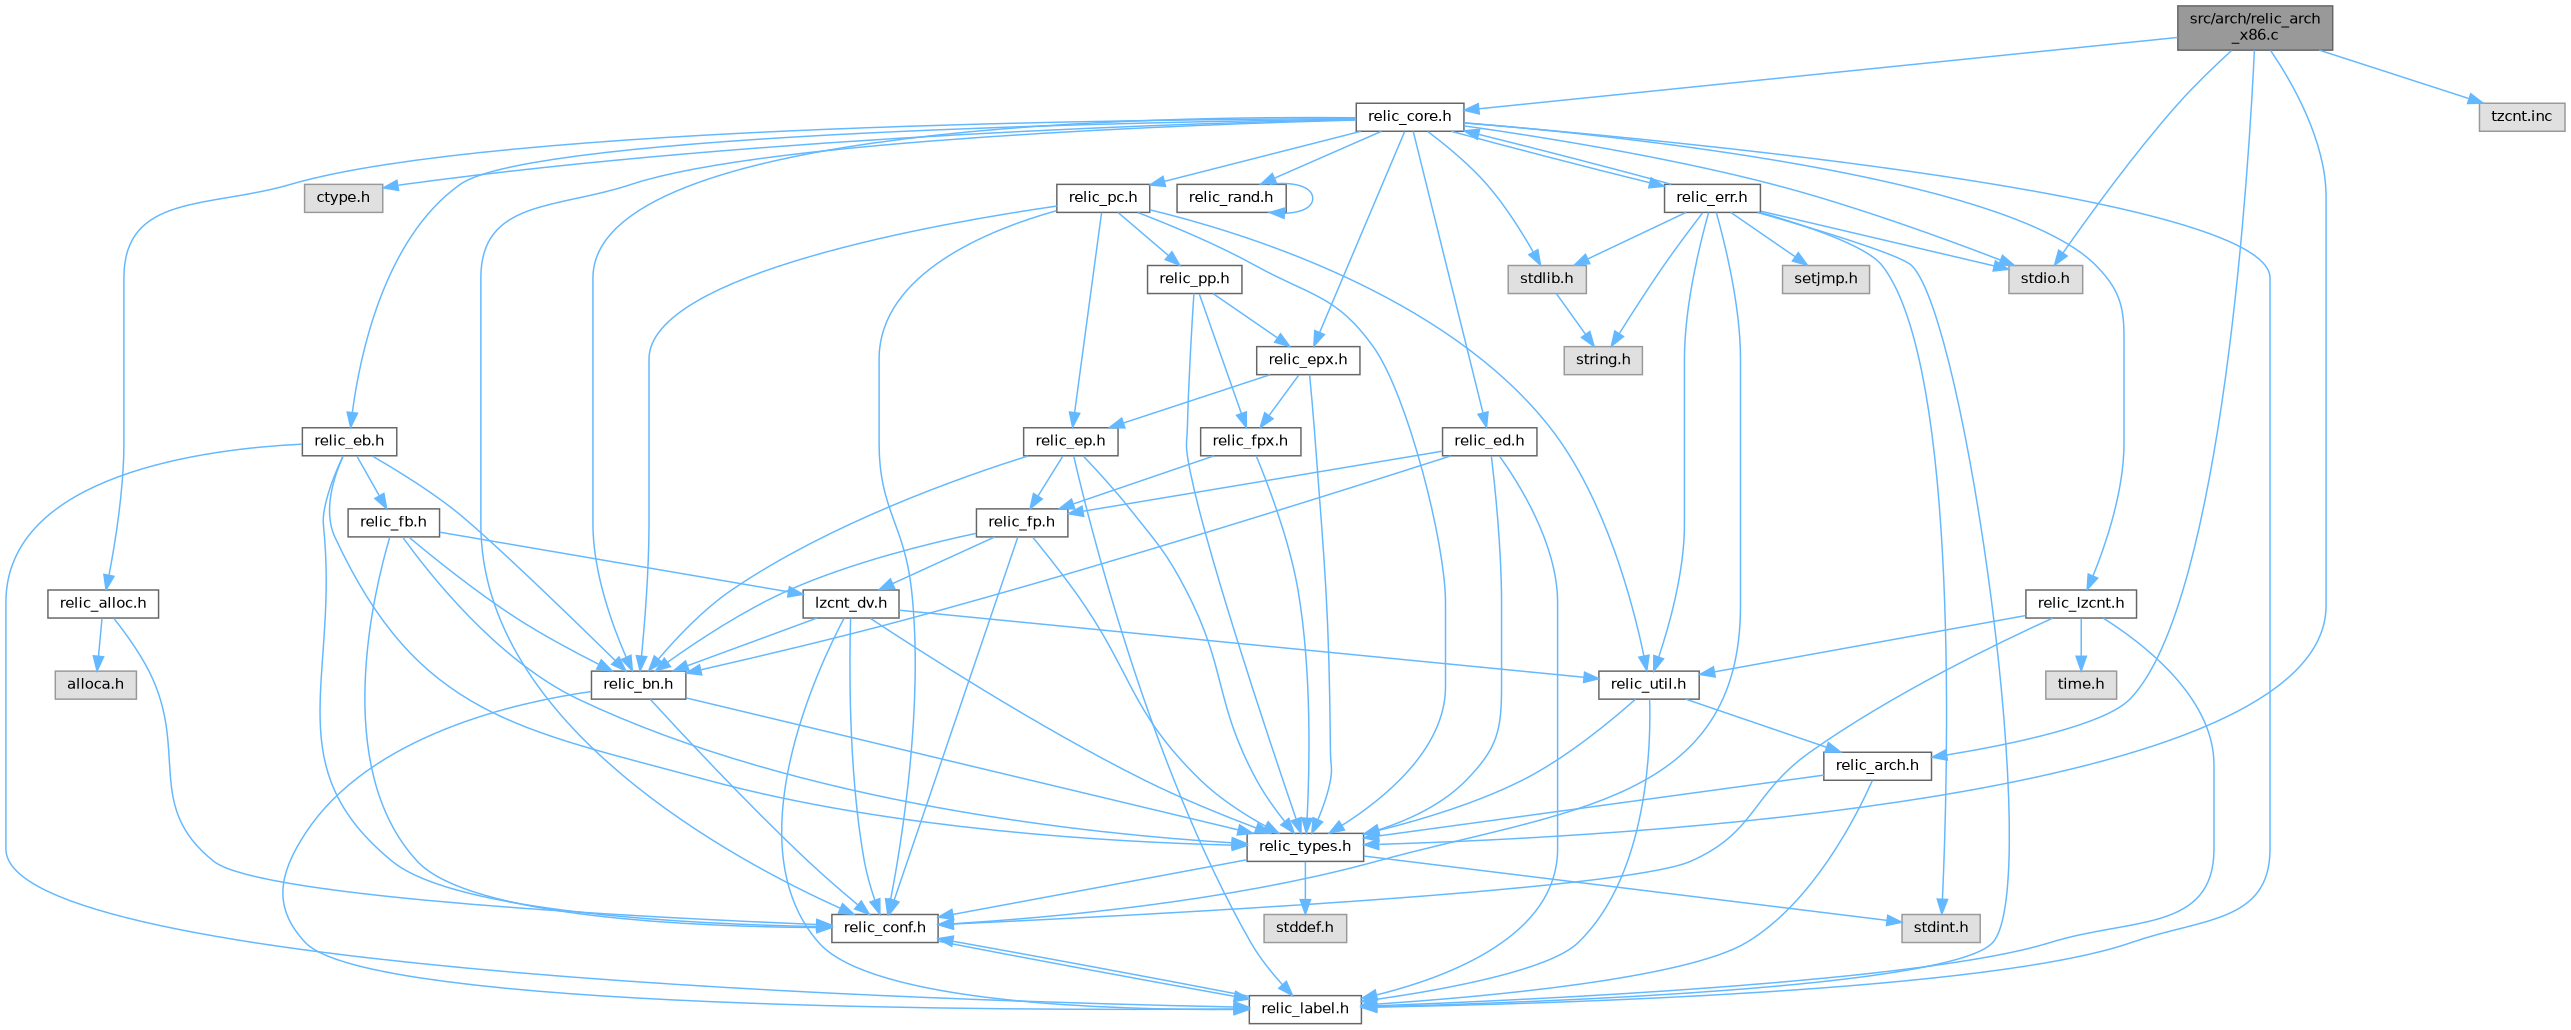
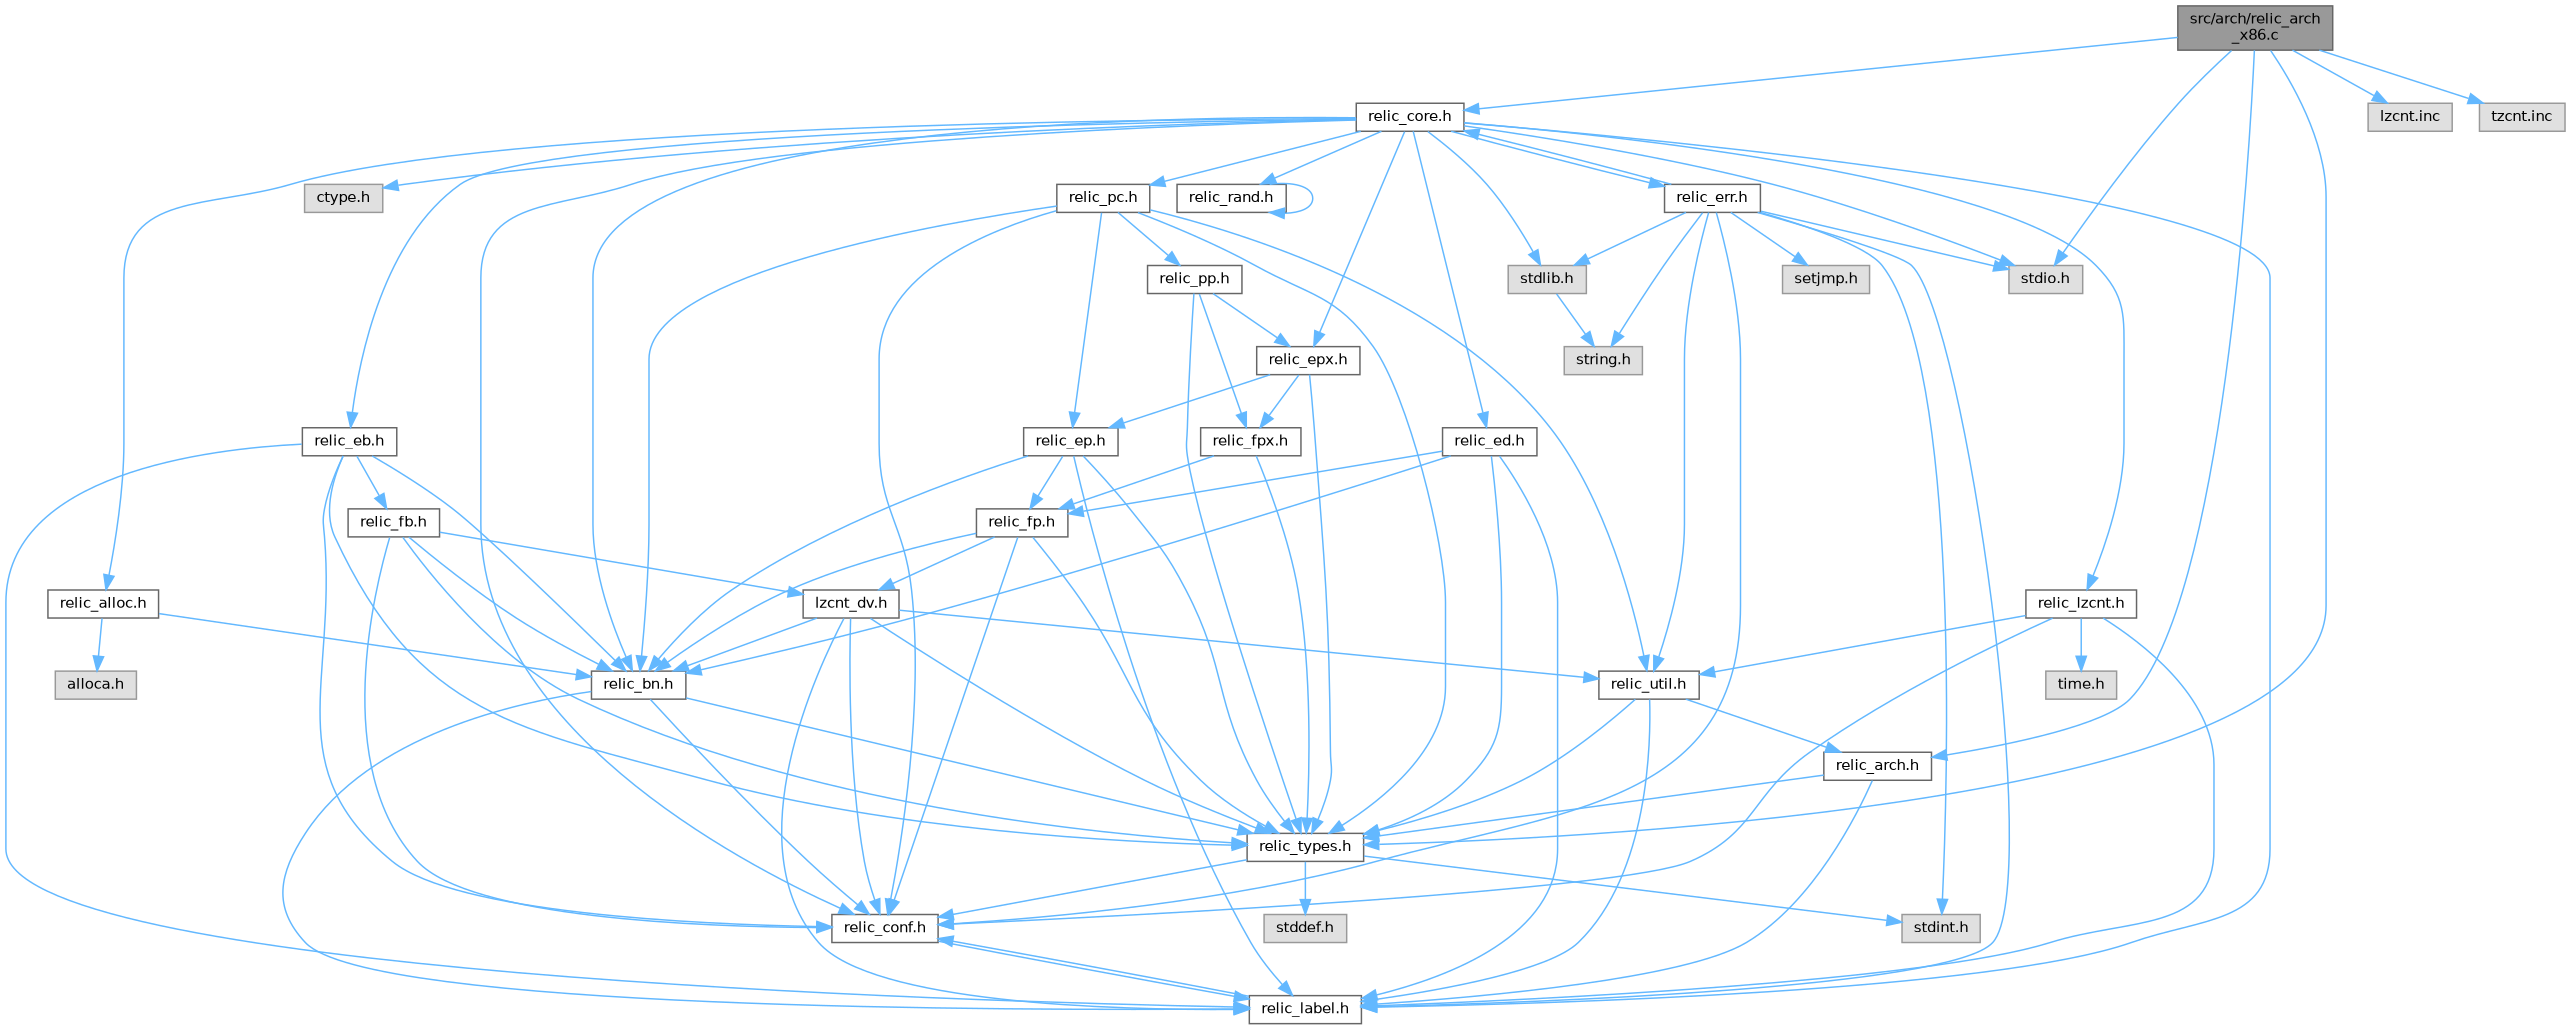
node "lzcnt.inc": added
edge "relic_alloc.h" -> "relic_conf.h": now "relic_alloc.h" -> "relic_bn.h"
